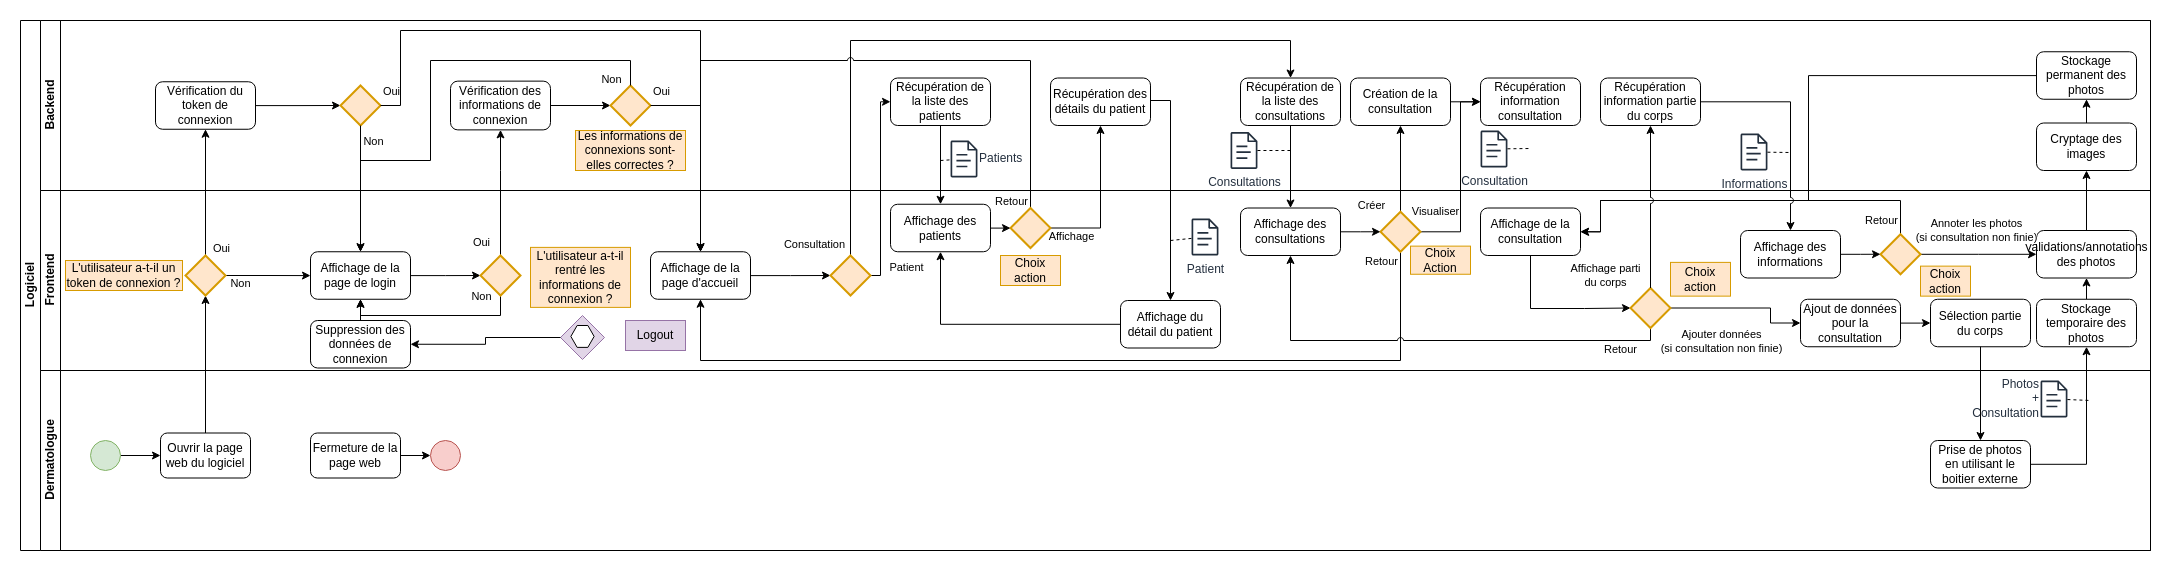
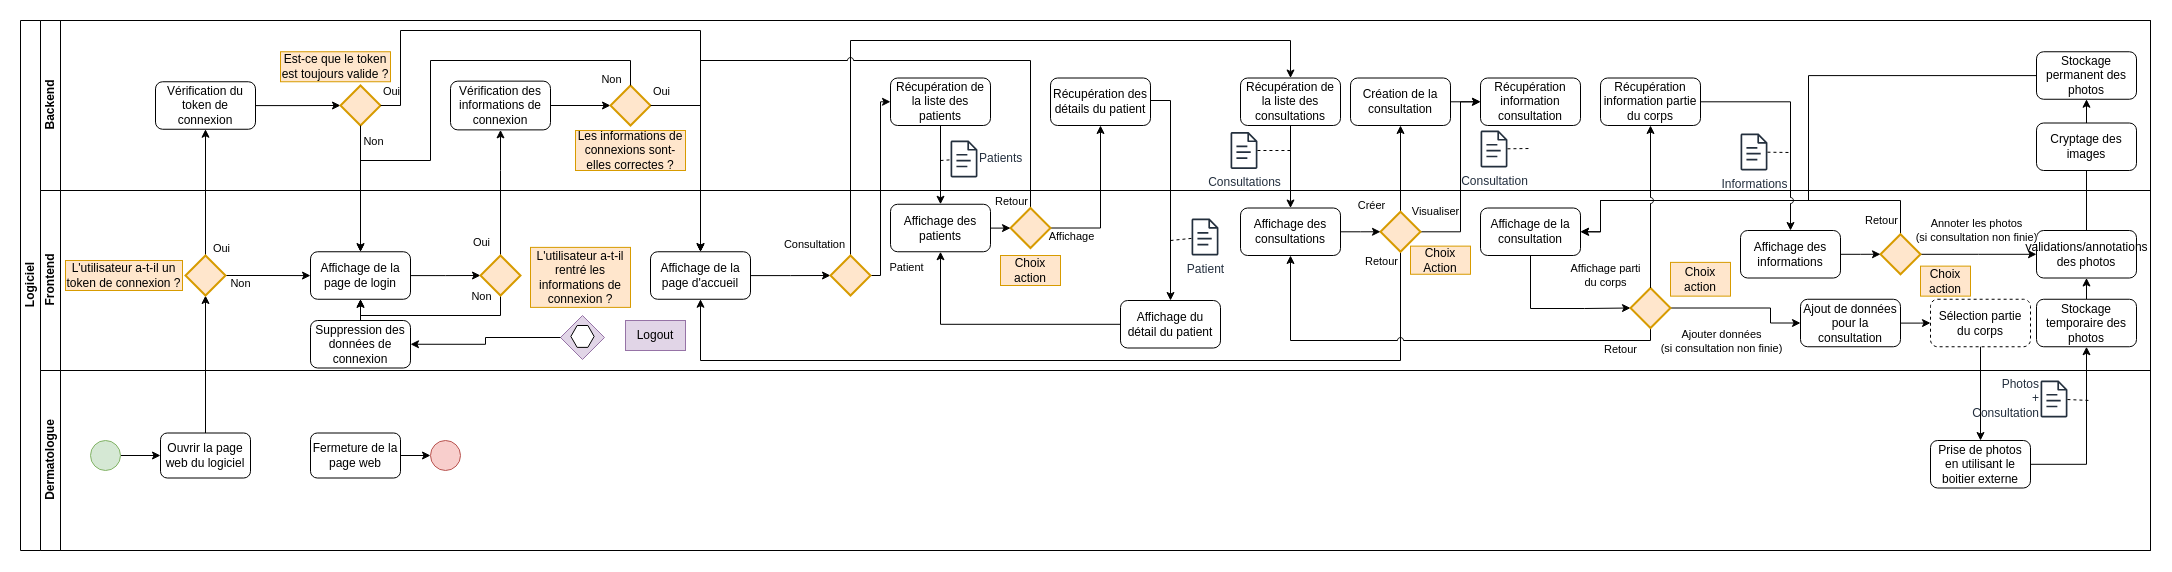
node "Est-ce que le token est toujours valide ?": added
edge "Validations/annotations des photos" -> "Cryptage des images": arrowhead classic -> none
node "Sélection partie du corps": style solid -> dashed
